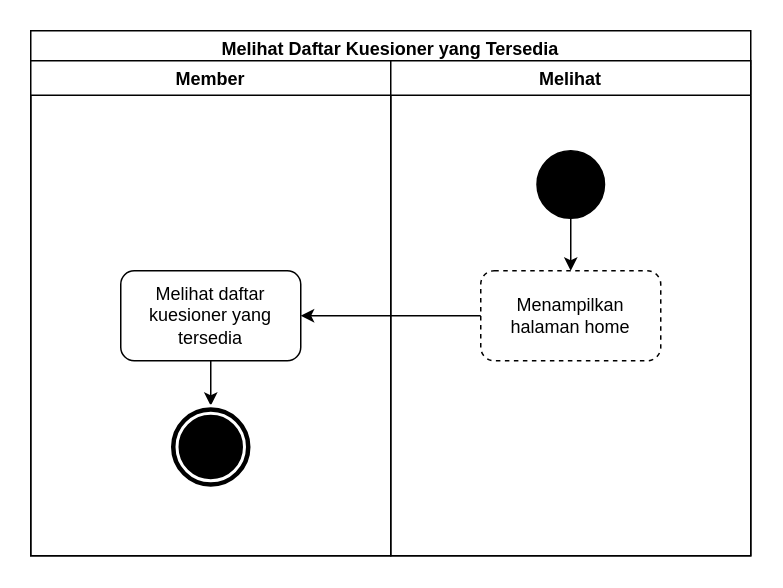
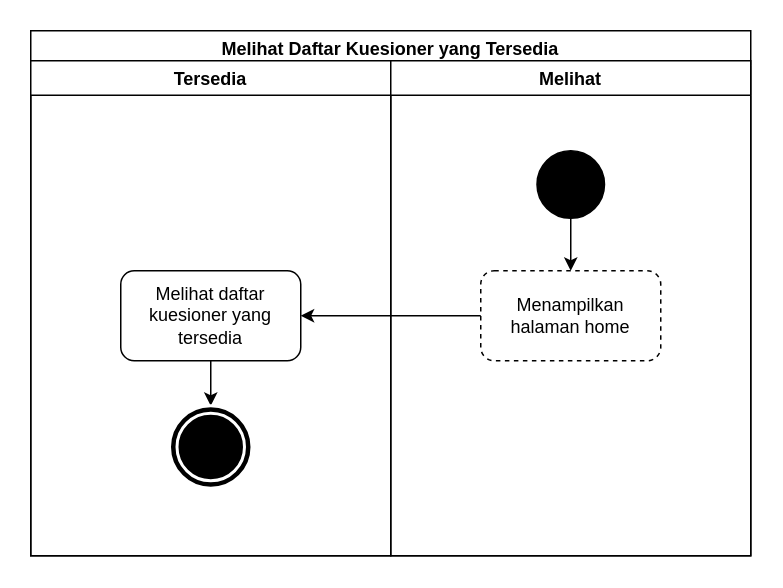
node "Member": label "Member" -> "Tersedia"
